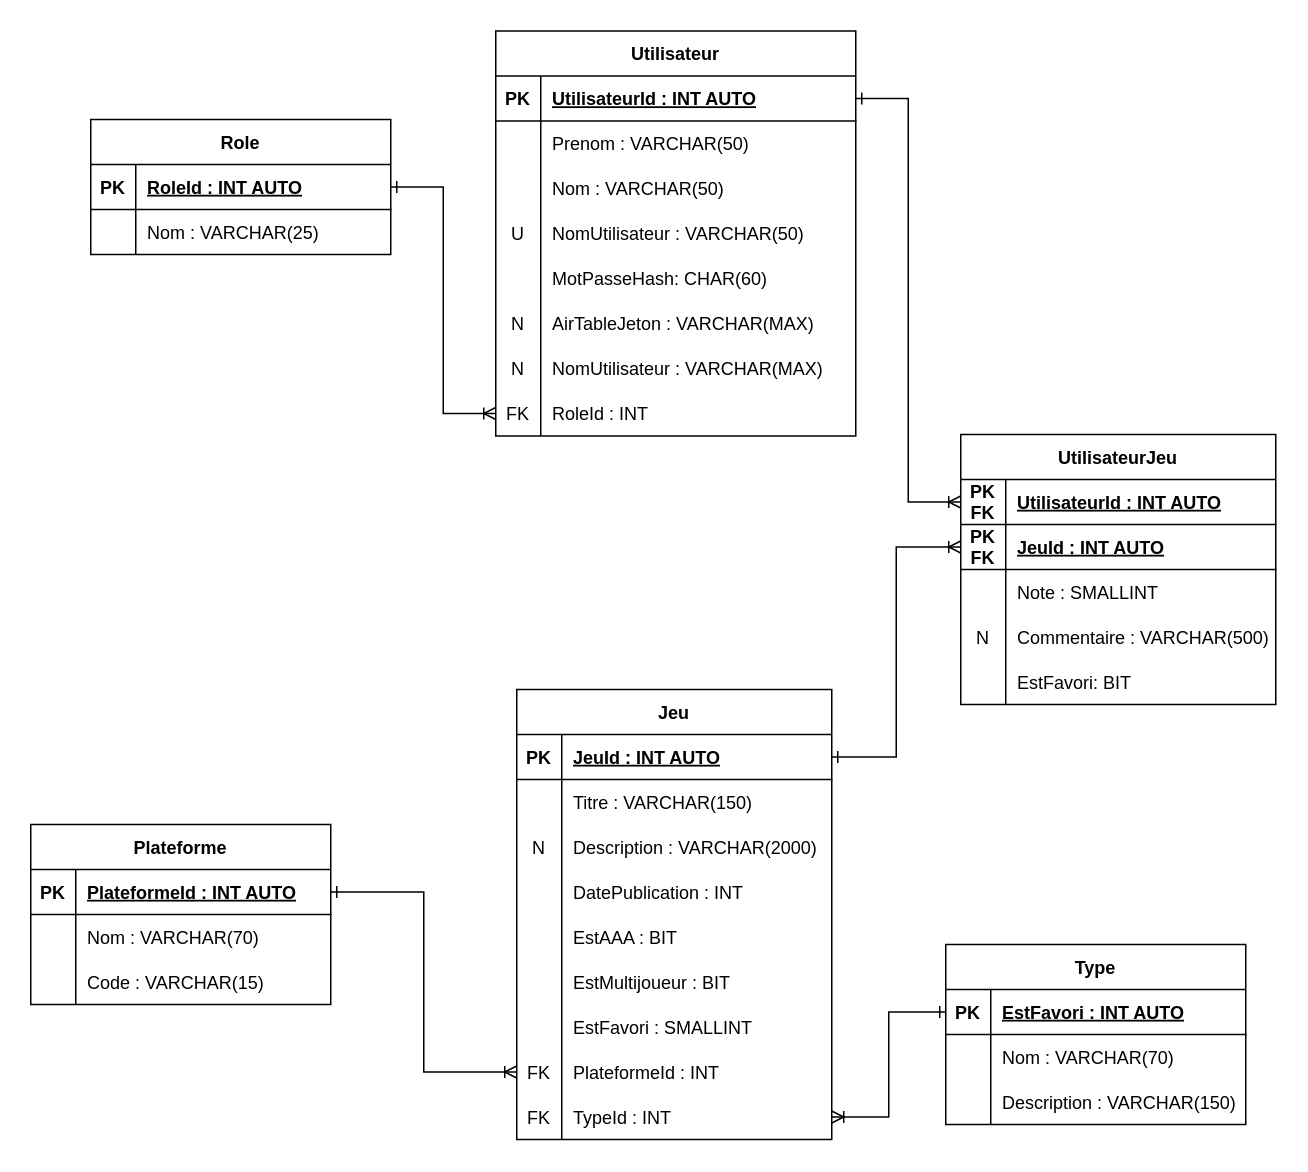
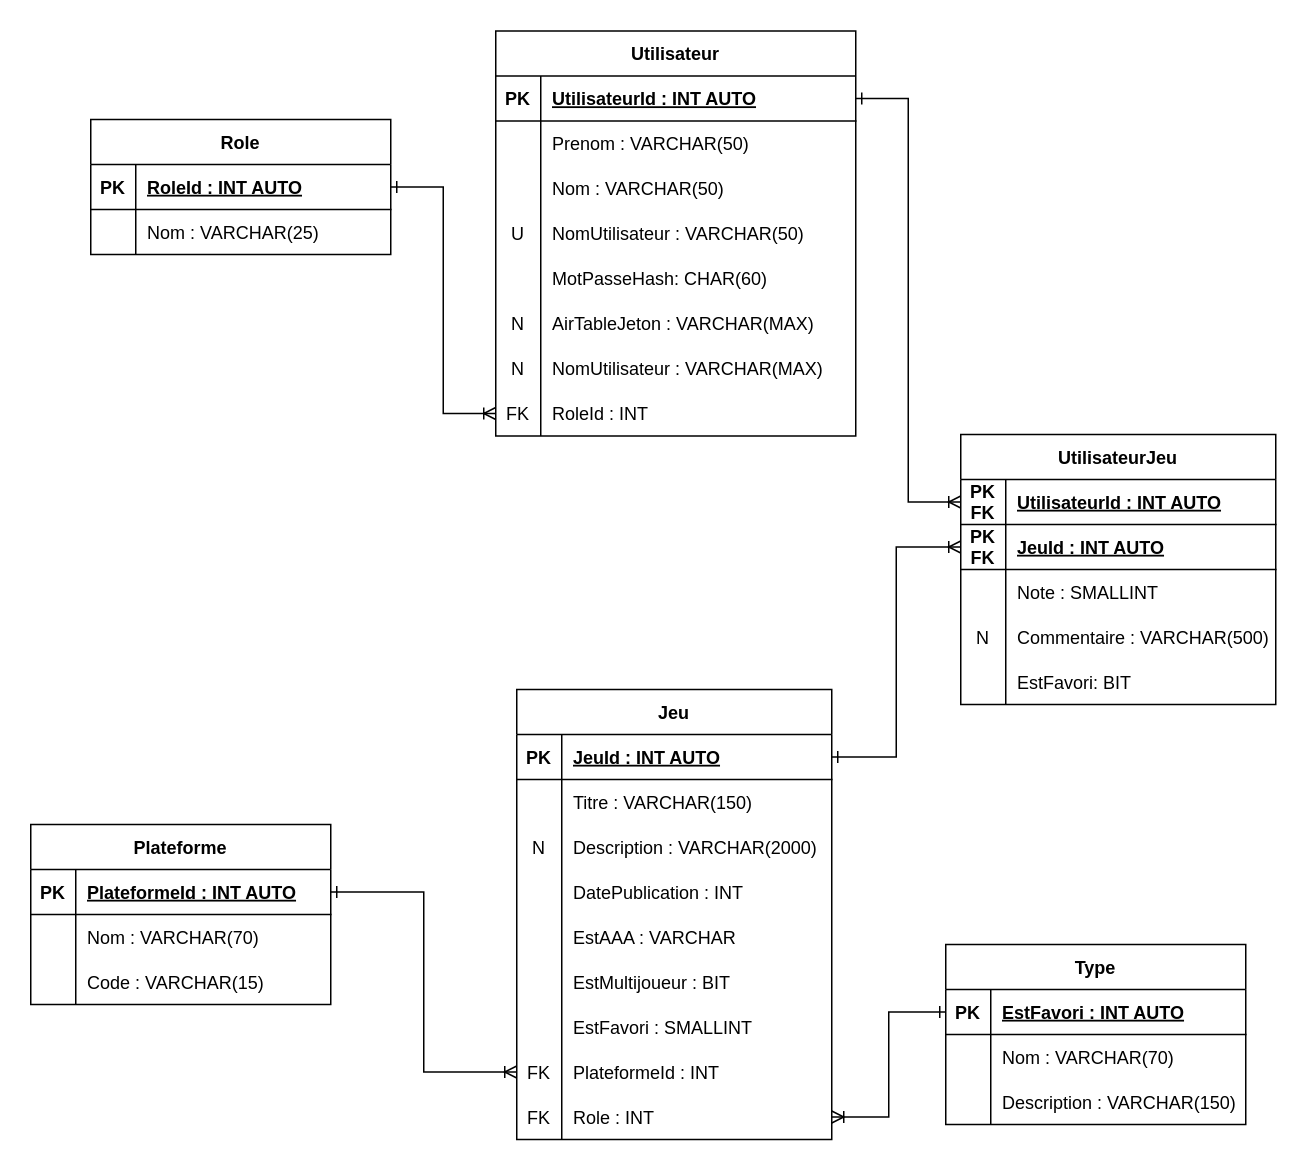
node "EstAAA : BIT": label "EstAAA : BIT" -> "EstAAA : VARCHAR"
node "TypeId : INT": label "TypeId : INT" -> "Role : INT"
